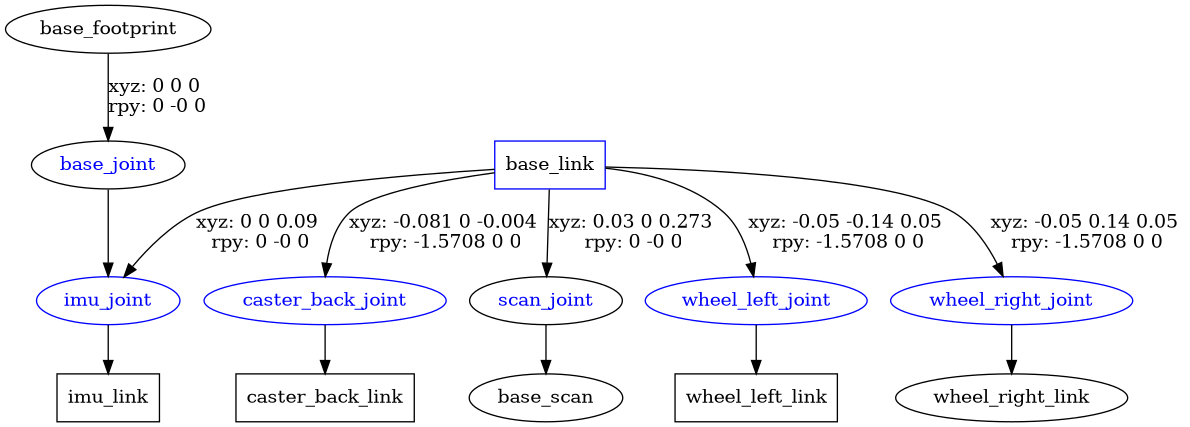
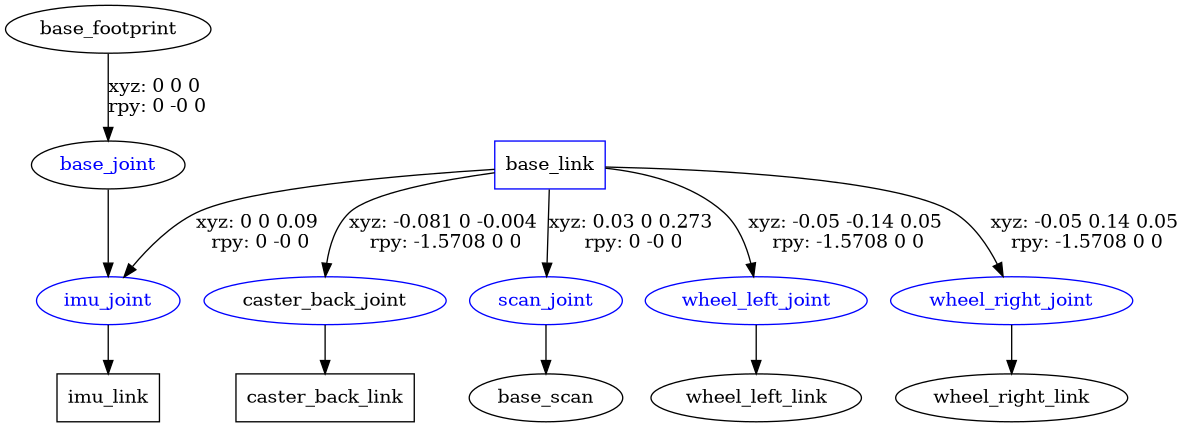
node "caster_back_joint": fontcolor blue -> black
node "scan_joint": color black -> blue
node "wheel_left_link": shape box -> ellipse
